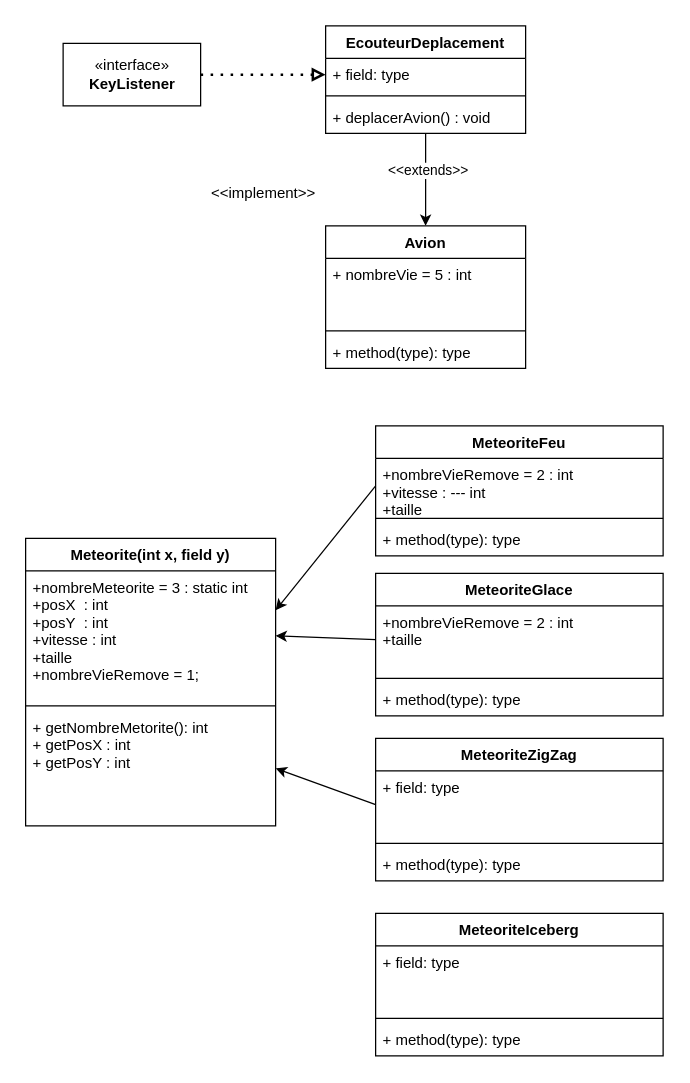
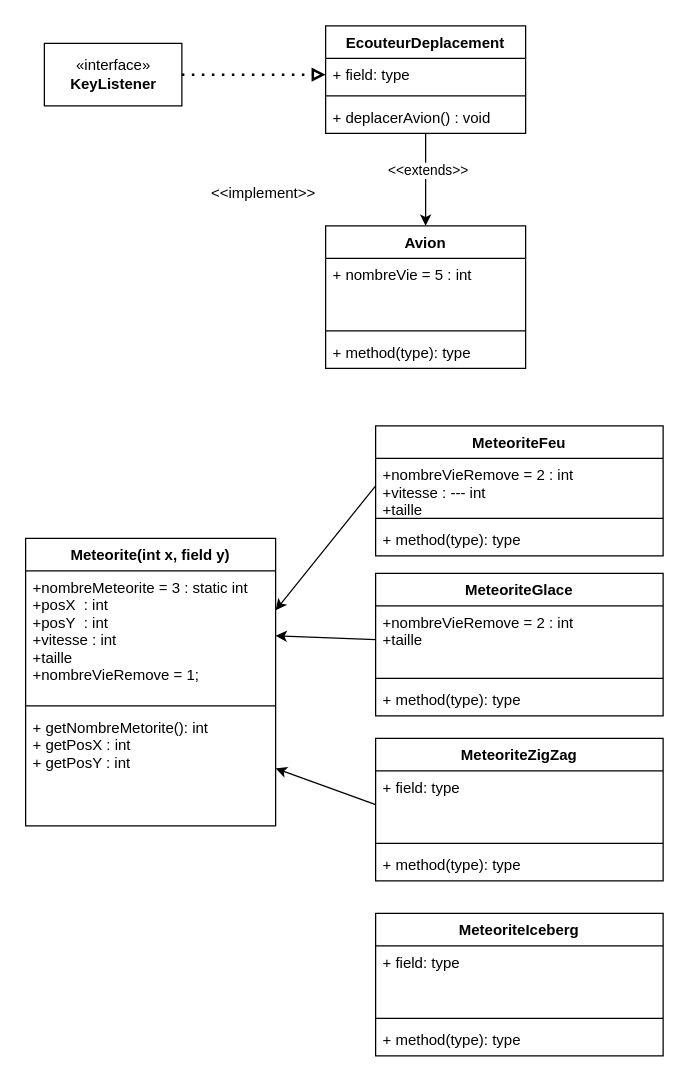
node "«interface» KeyListener": moved (132, 74) -> (113, 74)
